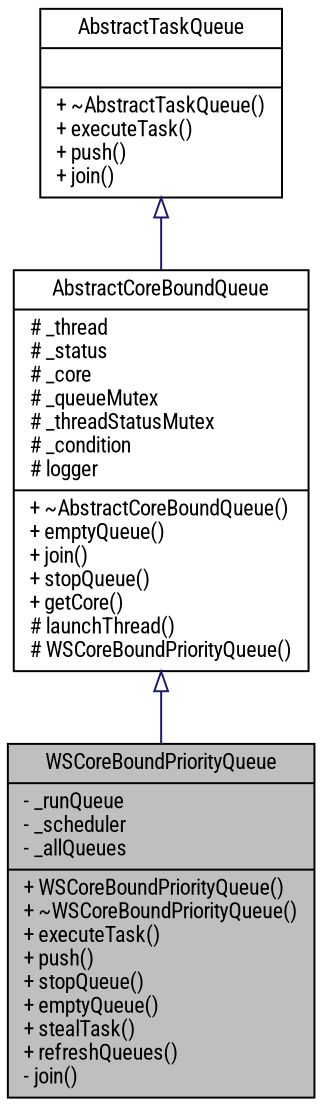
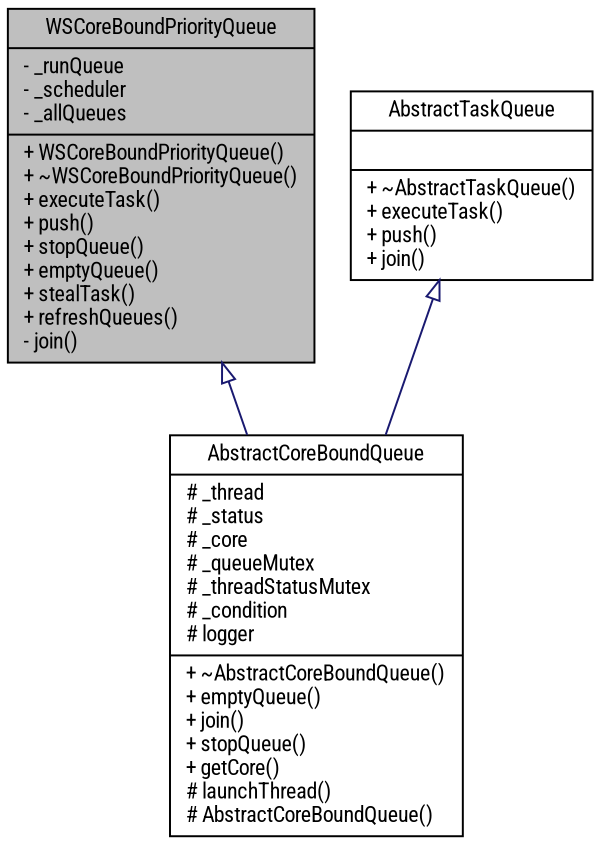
node "AbstractCoreBoundQueue": text "# WSCoreBoundPriorityQueue()" -> "# AbstractCoreBoundQueue()"
edge "WSCoreBoundPriorityQueue" -> "AbstractCoreBoundQueue": reversed
